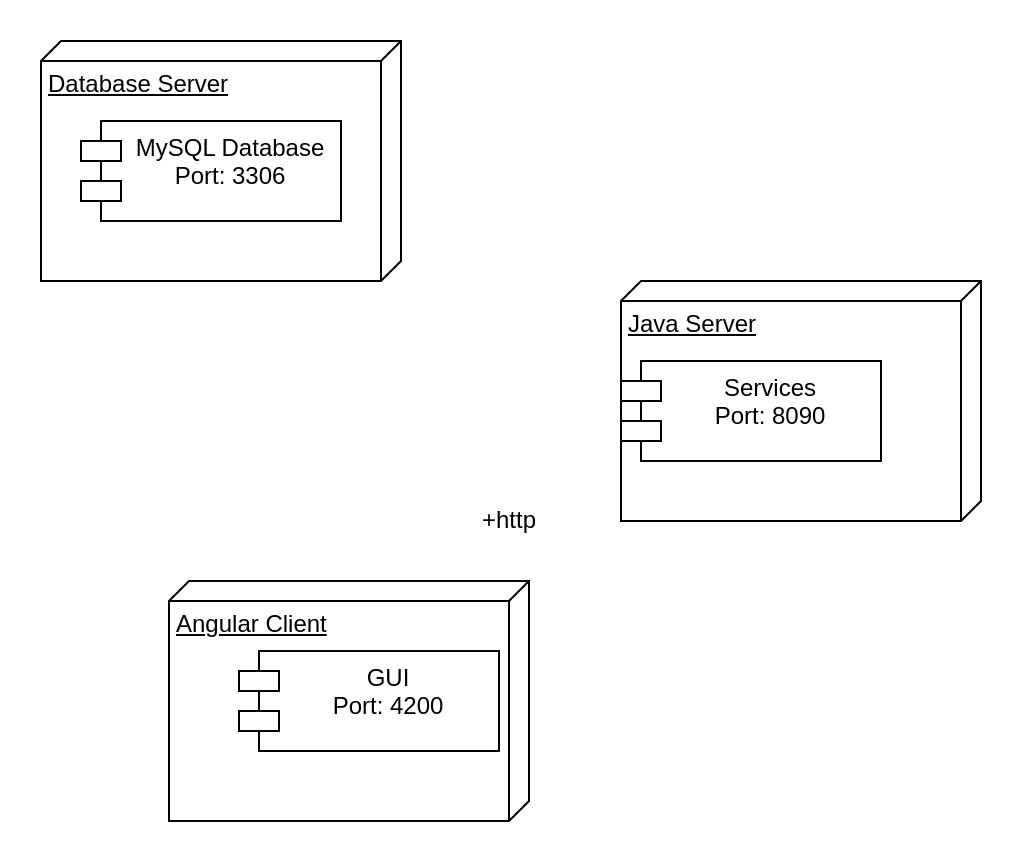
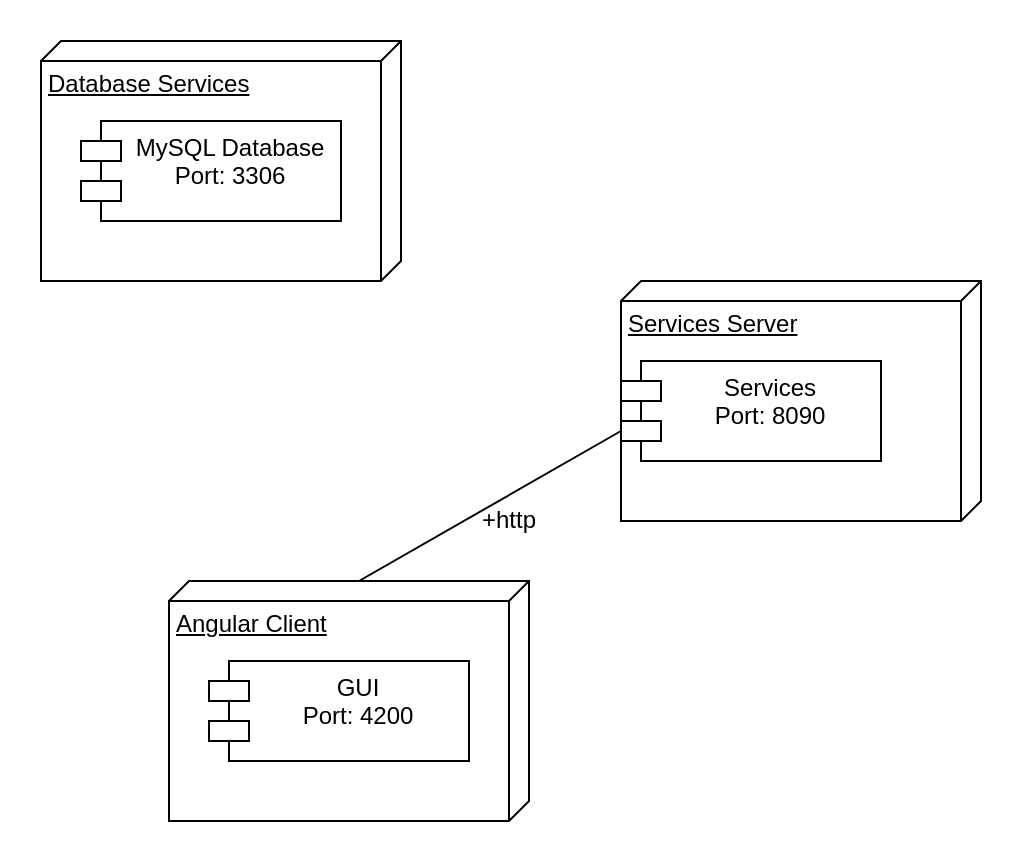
node "Database Server": label "Database Server" -> "Database Services"
node "Java Server": label "Java Server" -> "Services Server"
edge "Services Port: 8090" -- "Angular Client": added
node "GUI Port: 4200": moved (369, 701) -> (339, 711)
